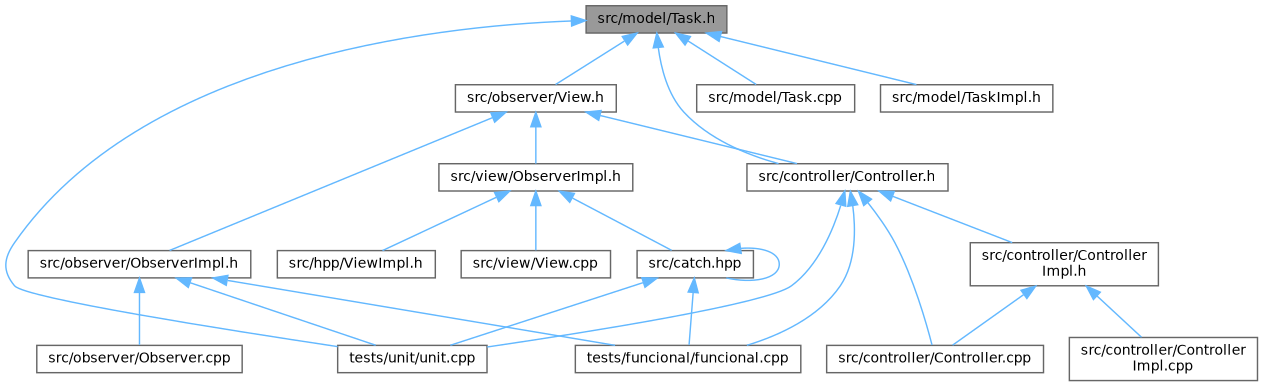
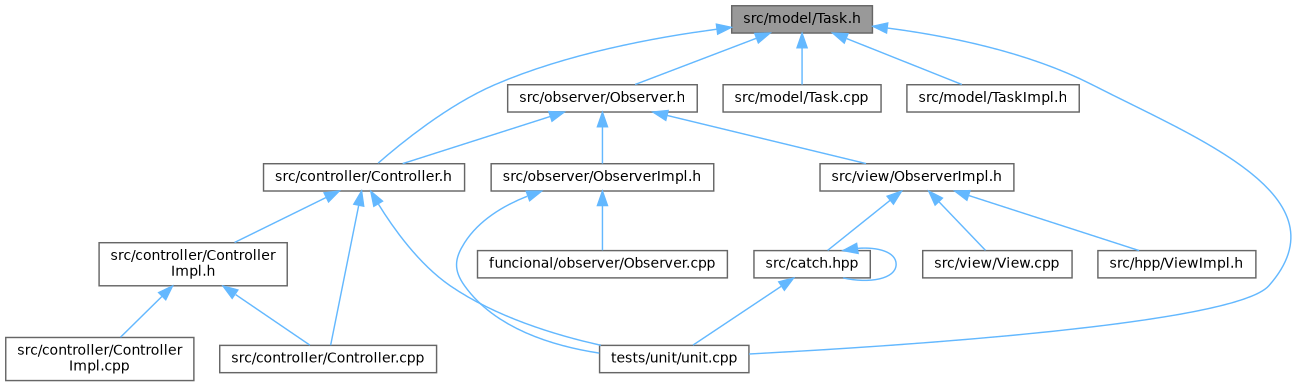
node "src/observer/View.h": label "src/observer/View.h" -> "src/observer/Observer.h"
node "src/observer/Observer.cpp": label "src/observer/Observer.cpp" -> "funcional/observer/Observer.cpp"
node "tests/funcional/funcional.cpp": removed
